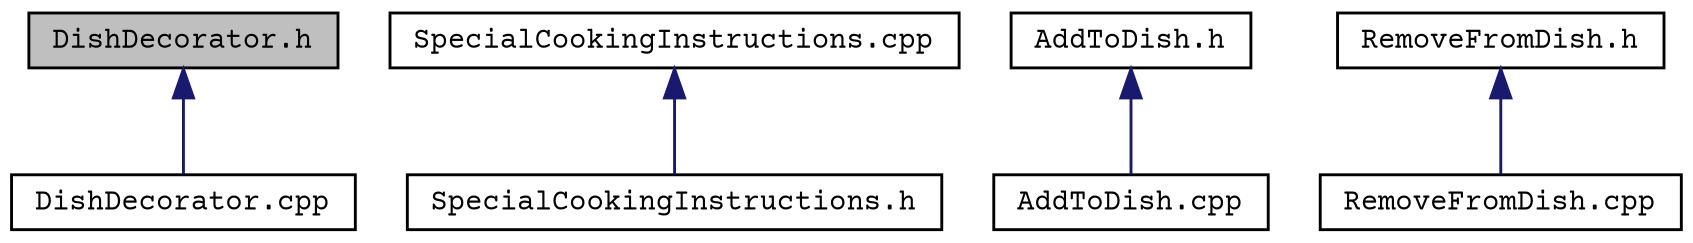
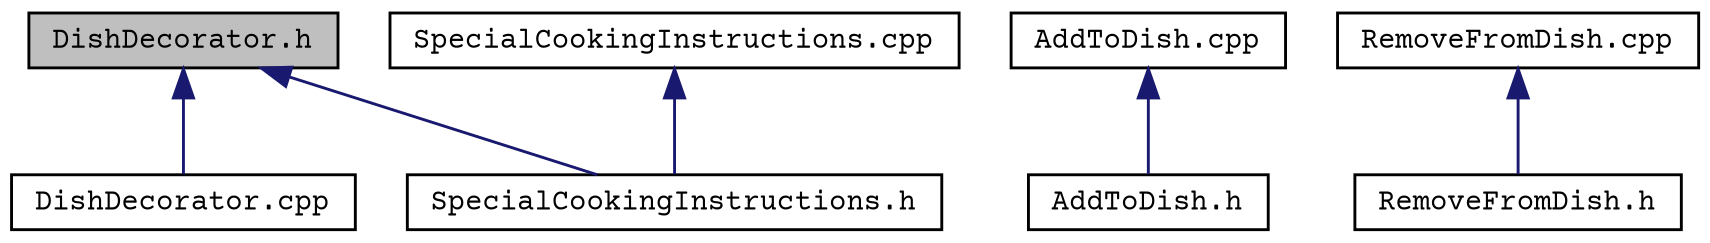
edge "SpecialCookingInstructions.h" -> "DishDecorator.h": added
edge "AddToDish.cpp" -> "AddToDish.h": reversed
edge "RemoveFromDish.cpp" -> "RemoveFromDish.h": reversed
